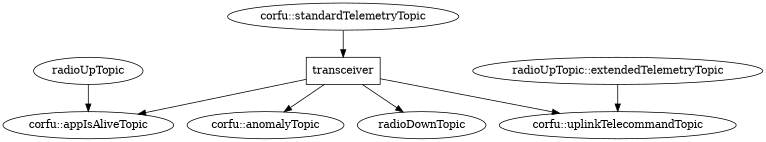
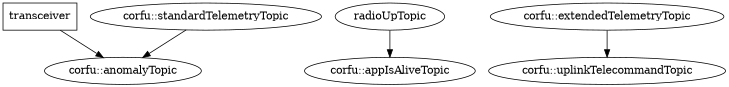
edge "corfu::standardTelemetryTopic" -> "transceiver": now "corfu::standardTelemetryTopic" -> "corfu::anomalyTopic"
node "radioUpTopic::extendedTelemetryTopic": label "radioUpTopic::extendedTelemetryTopic" -> "corfu::extendedTelemetryTopic"
edge "transceiver" -> "corfu::uplinkTelecommandTopic": removed
edge "transceiver" -> "corfu::appIsAliveTopic": removed
node "radioDownTopic": removed
